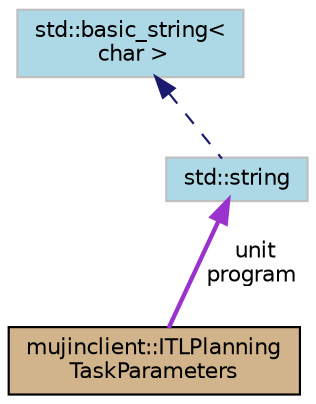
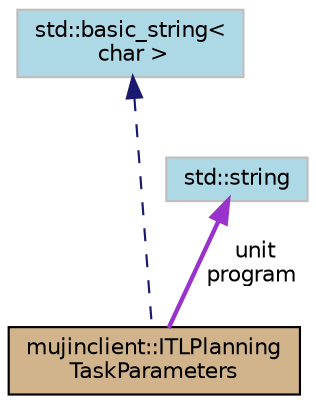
edge "std::string" -> "std::basic_string< char >": now "mujinclient::ITLPlanning TaskParameters" -> "std::basic_string< char >"
